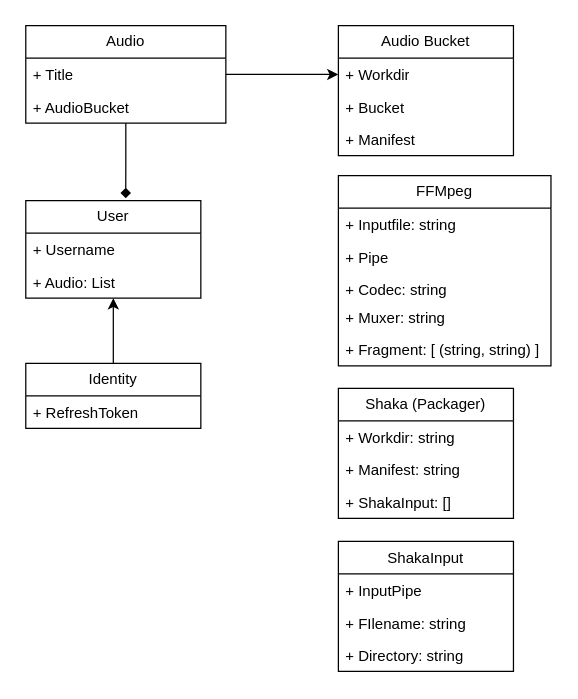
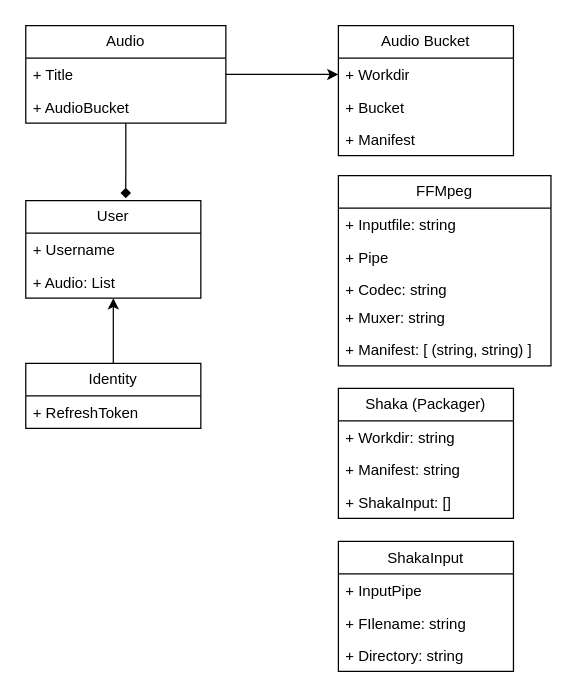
node "+ Fragment: [ (string, string) ]": label "+ Fragment: [ (string, string) ]" -> "+ Manifest: [ (string, string) ]"
